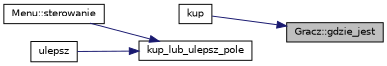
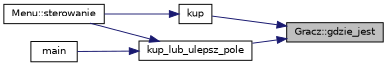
edge "Menu::sterowanie" -> "kup": added
edge "kup_lub_ulepsz_pole" -> "Gracz::gdzie_jest": added
node "ulepsz": label "ulepsz" -> "main"
